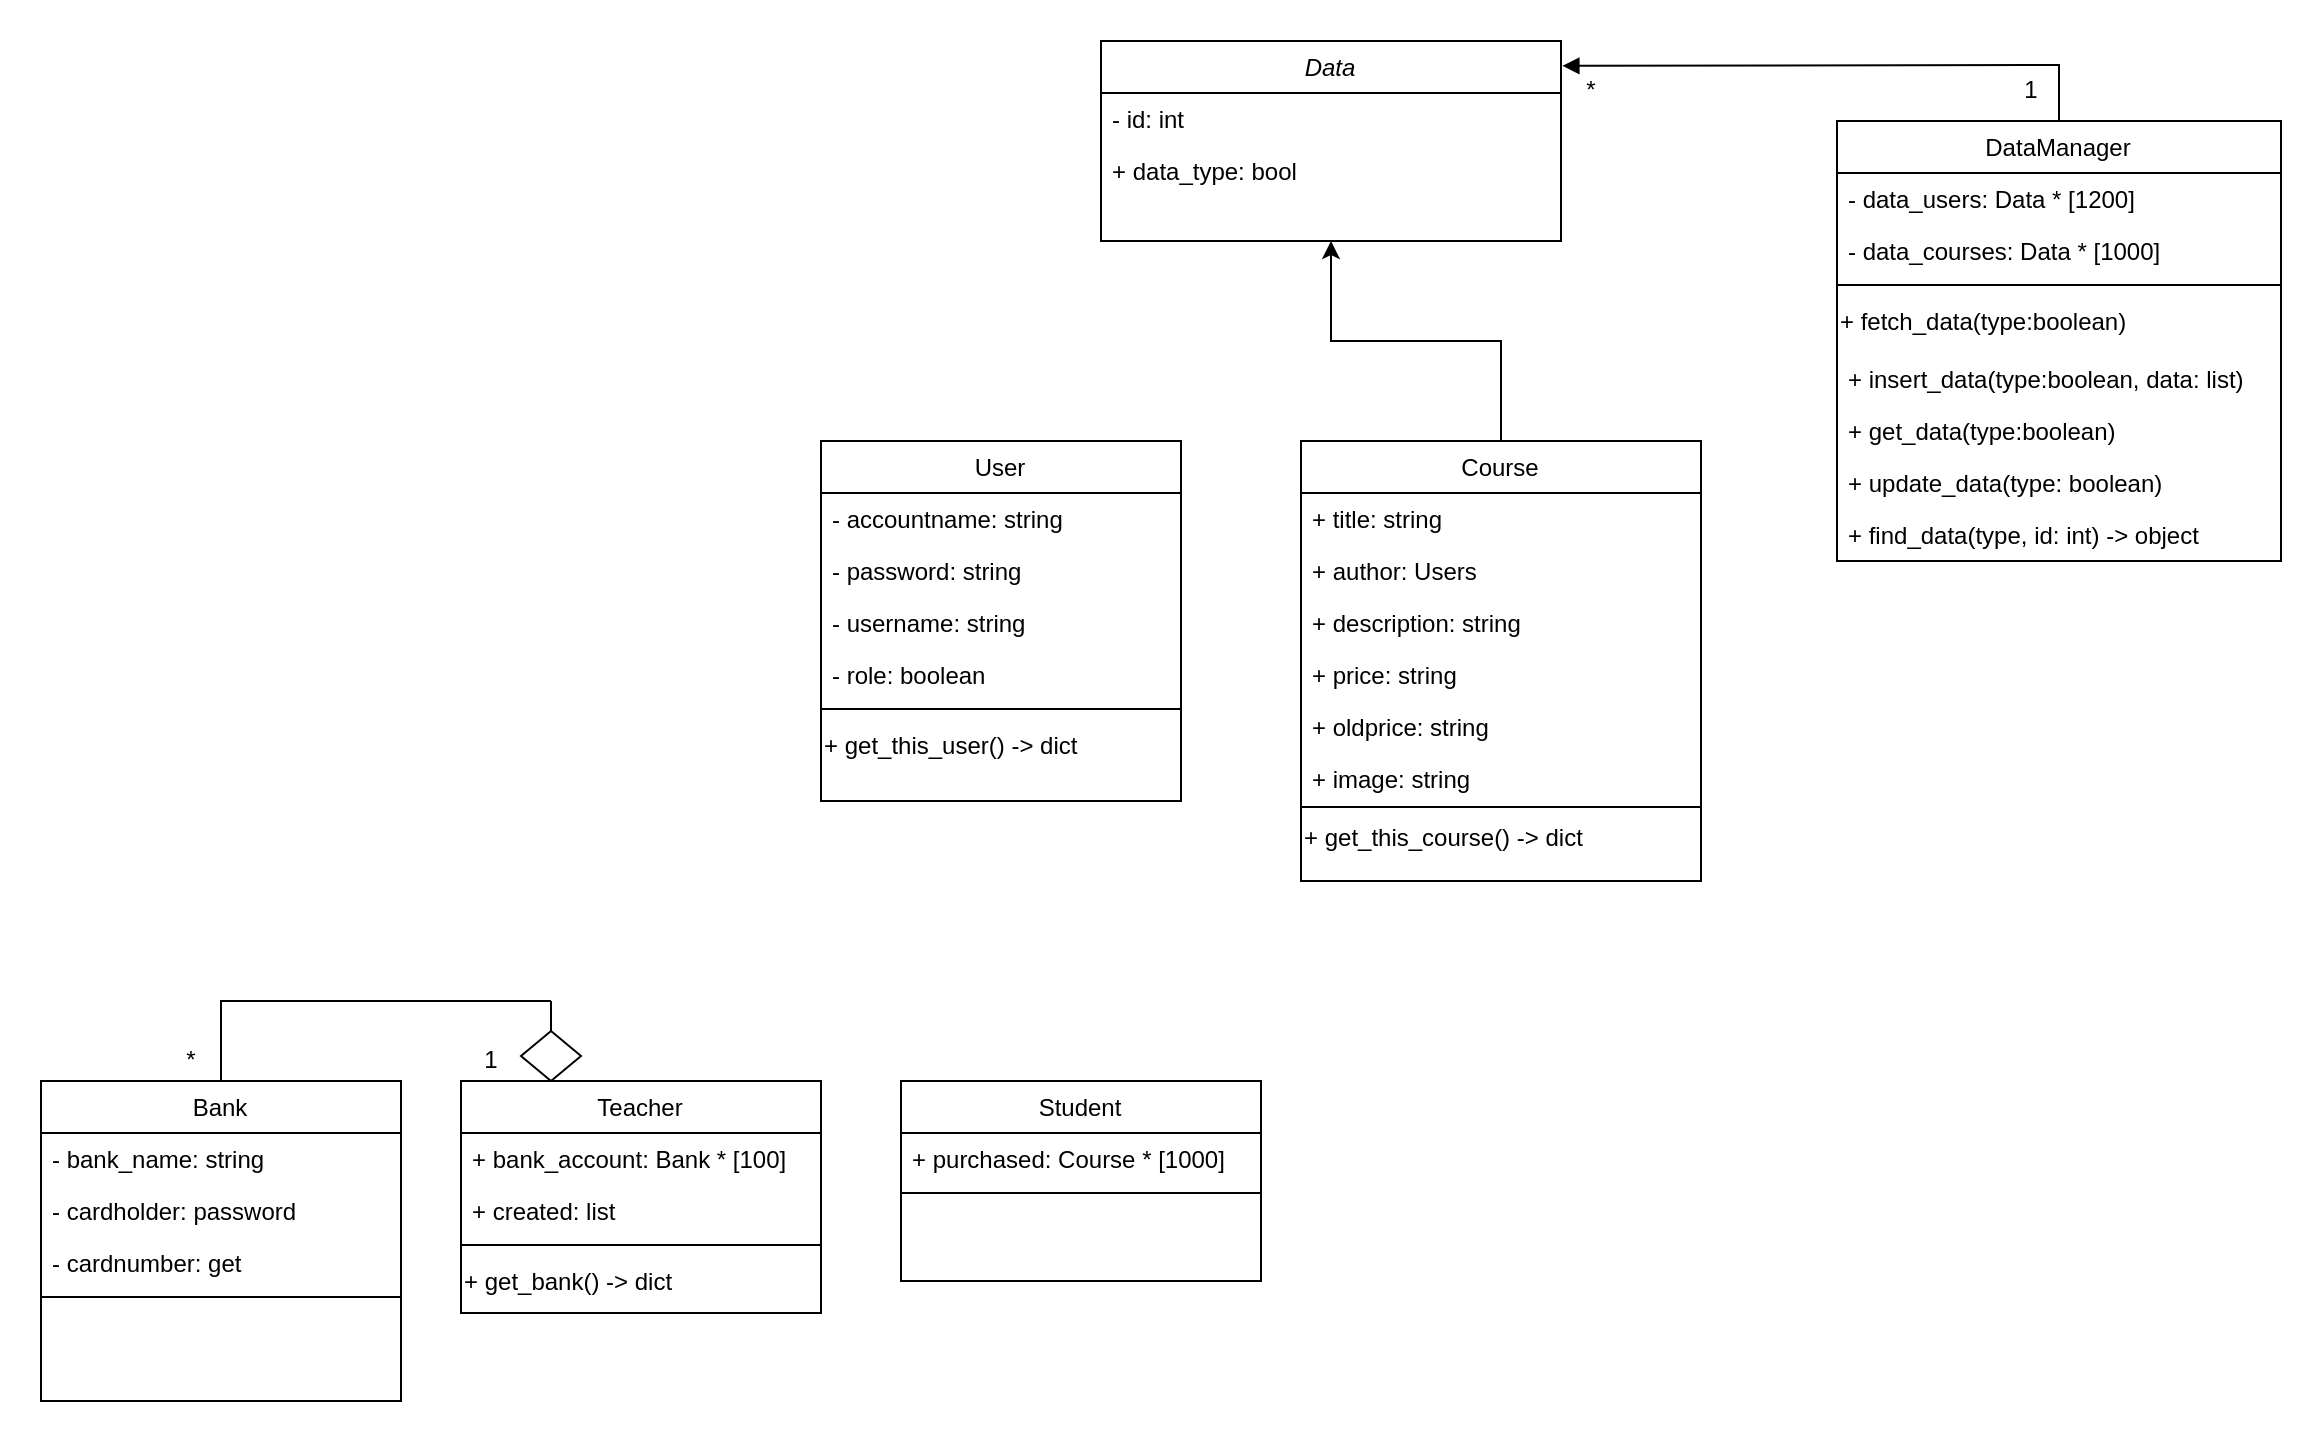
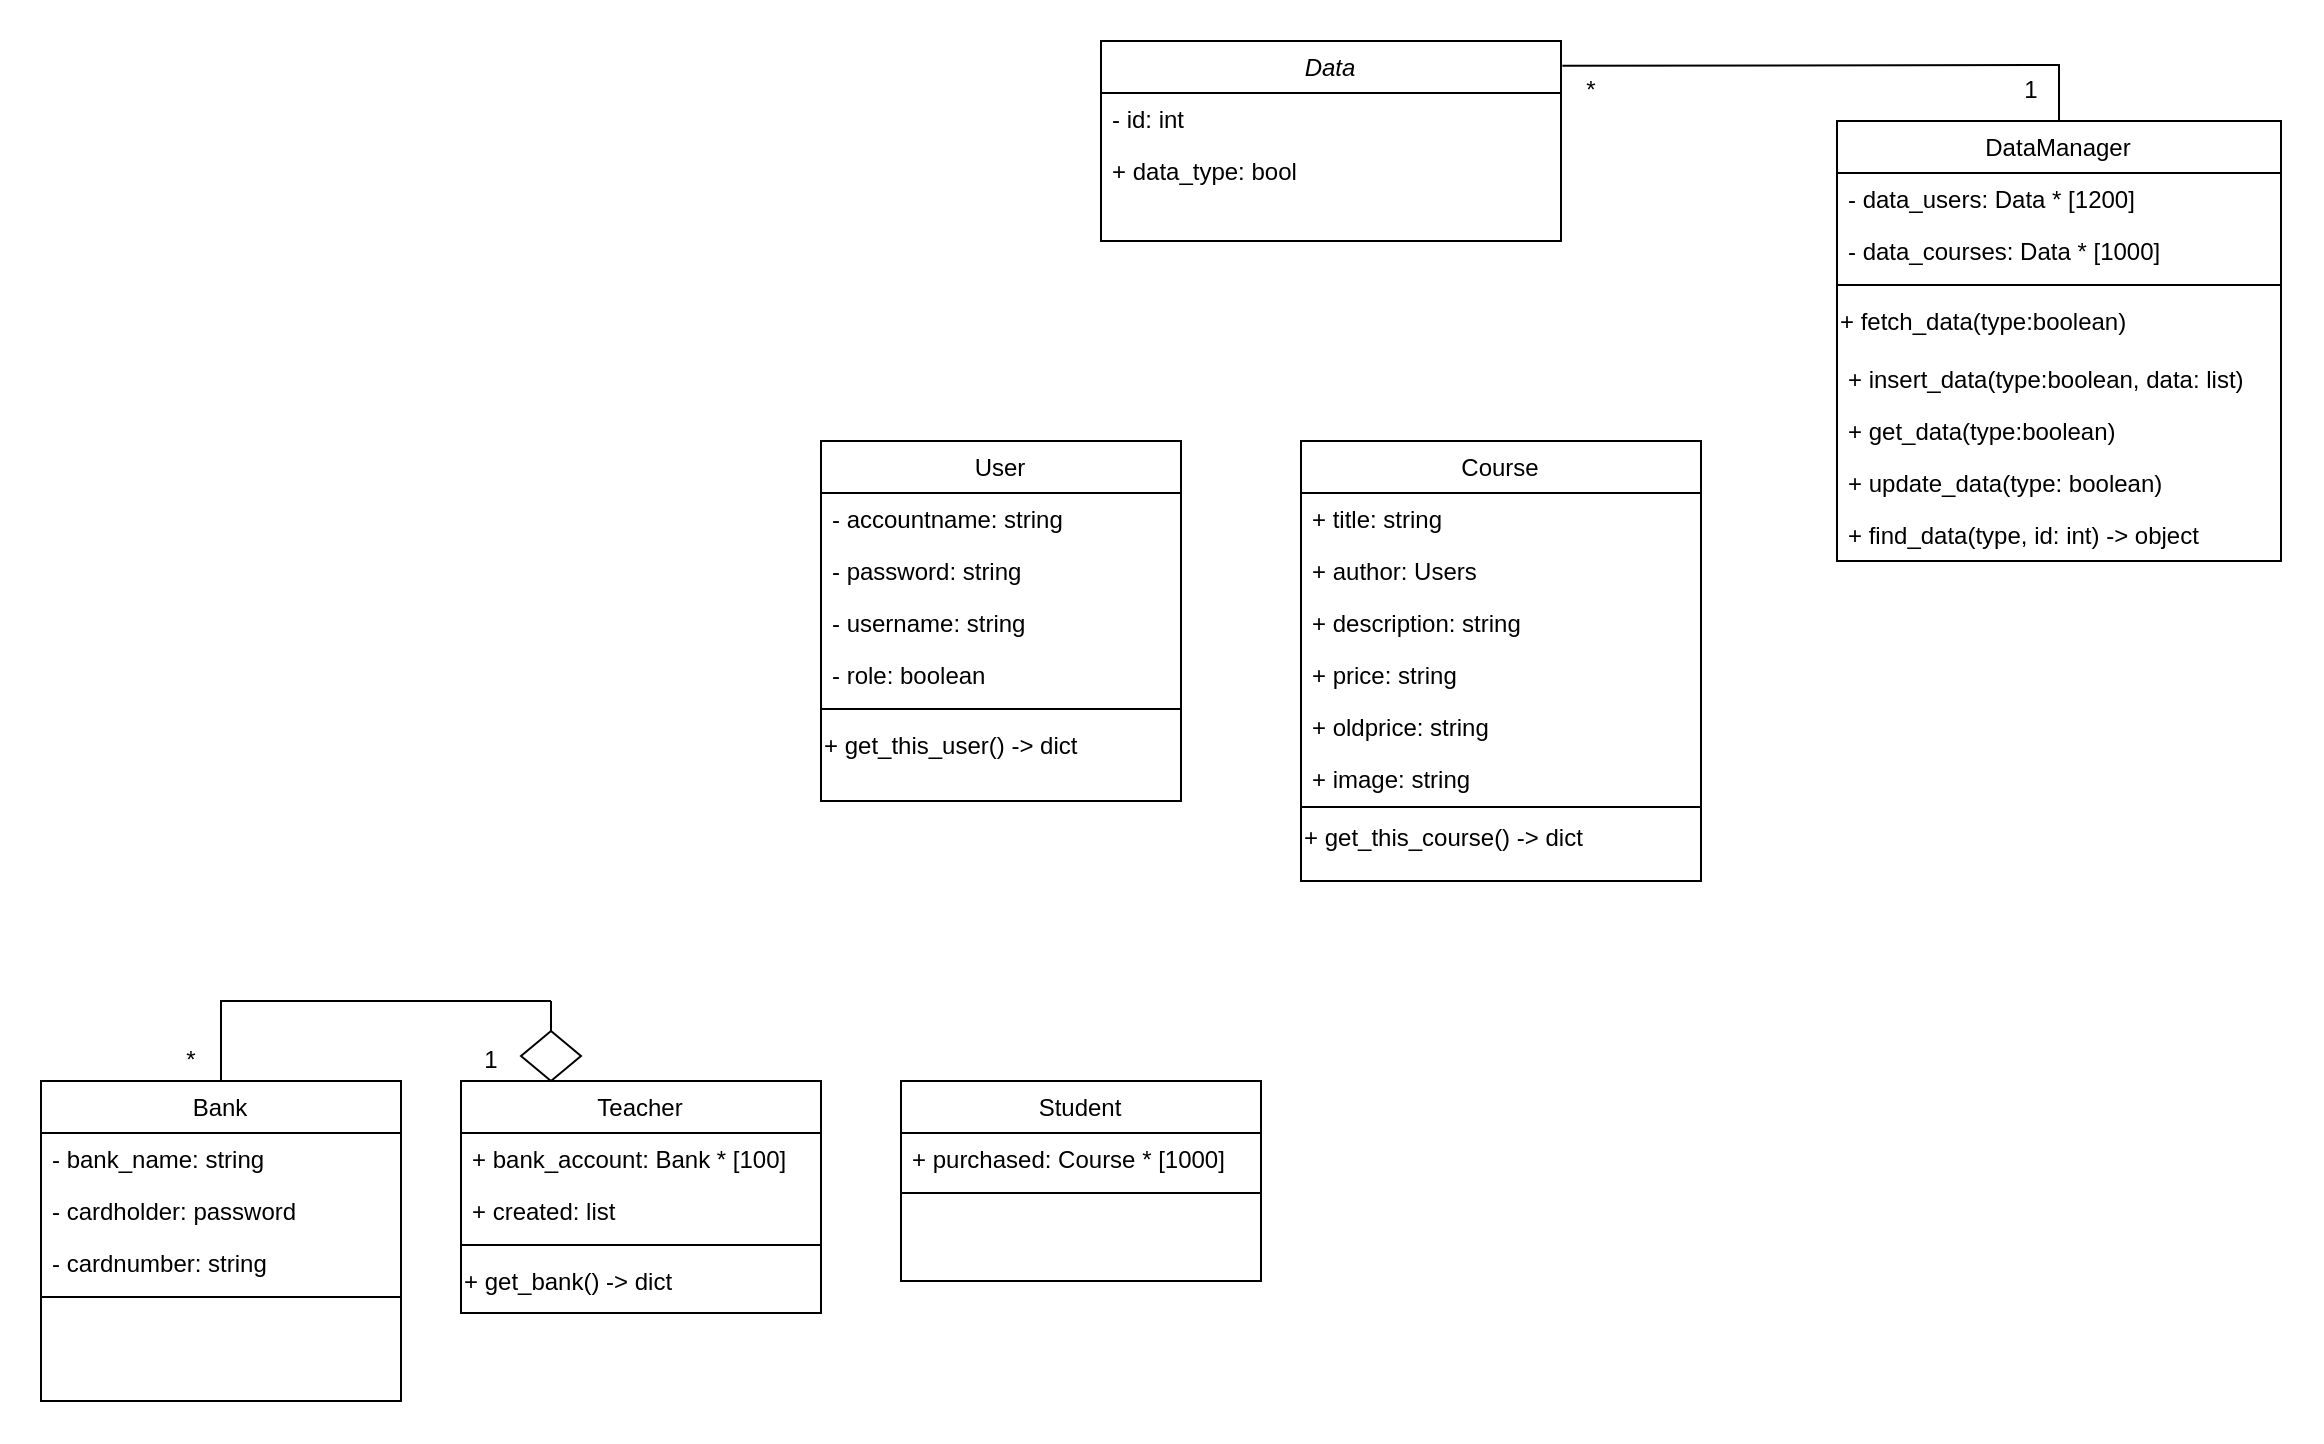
edge "DataManager" -> "Data": arrowhead block -> none
edge "Course" -> "Data": removed
node "- cardnumber: get": label "- cardnumber: get" -> "- cardnumber: string"
